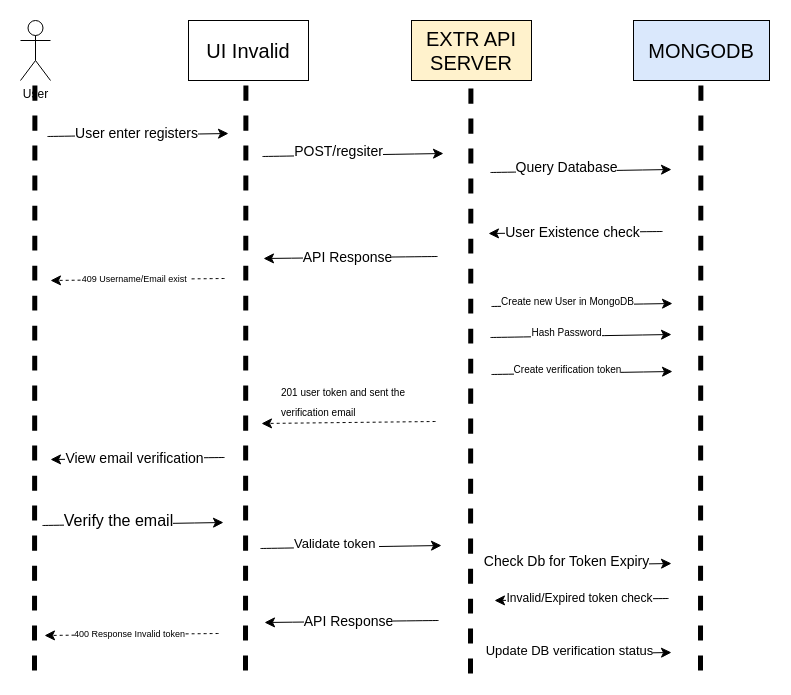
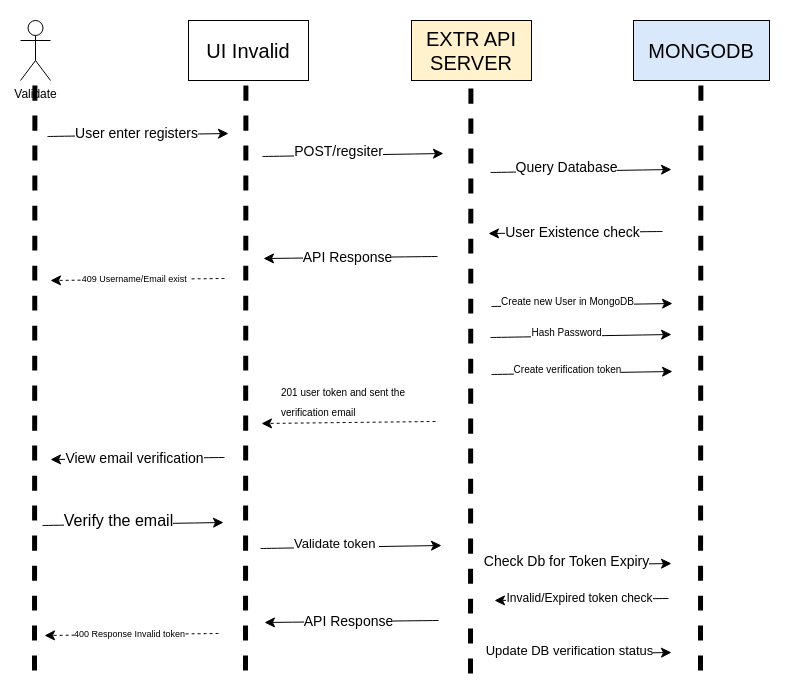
node "User": label "User" -> "Validate"
